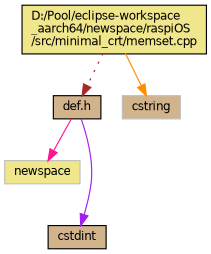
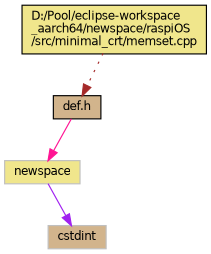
node "cstring": removed
edge "def.h" -> "cstdint": now "newspace" -> "cstdint"
node "cstdint": color black -> grey75
